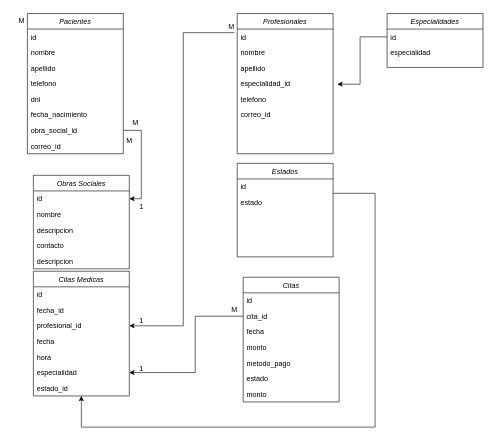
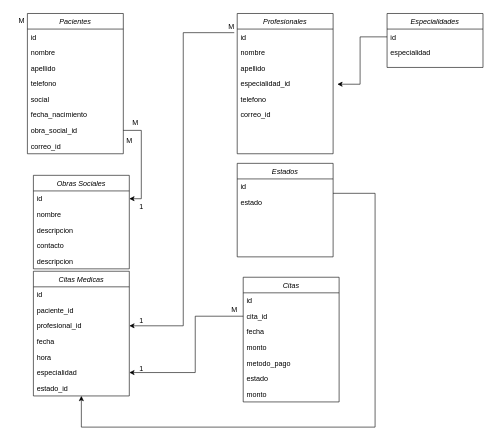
node "dni": label "dni" -> "social"
node "fecha_id": label "fecha_id" -> "paciente_id"
